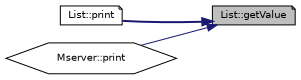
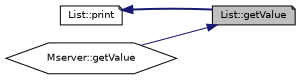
edge "List::print" -> "List::getValue": reversed
node "Mserver::print": label "Mserver::print" -> "Mserver::getValue"
